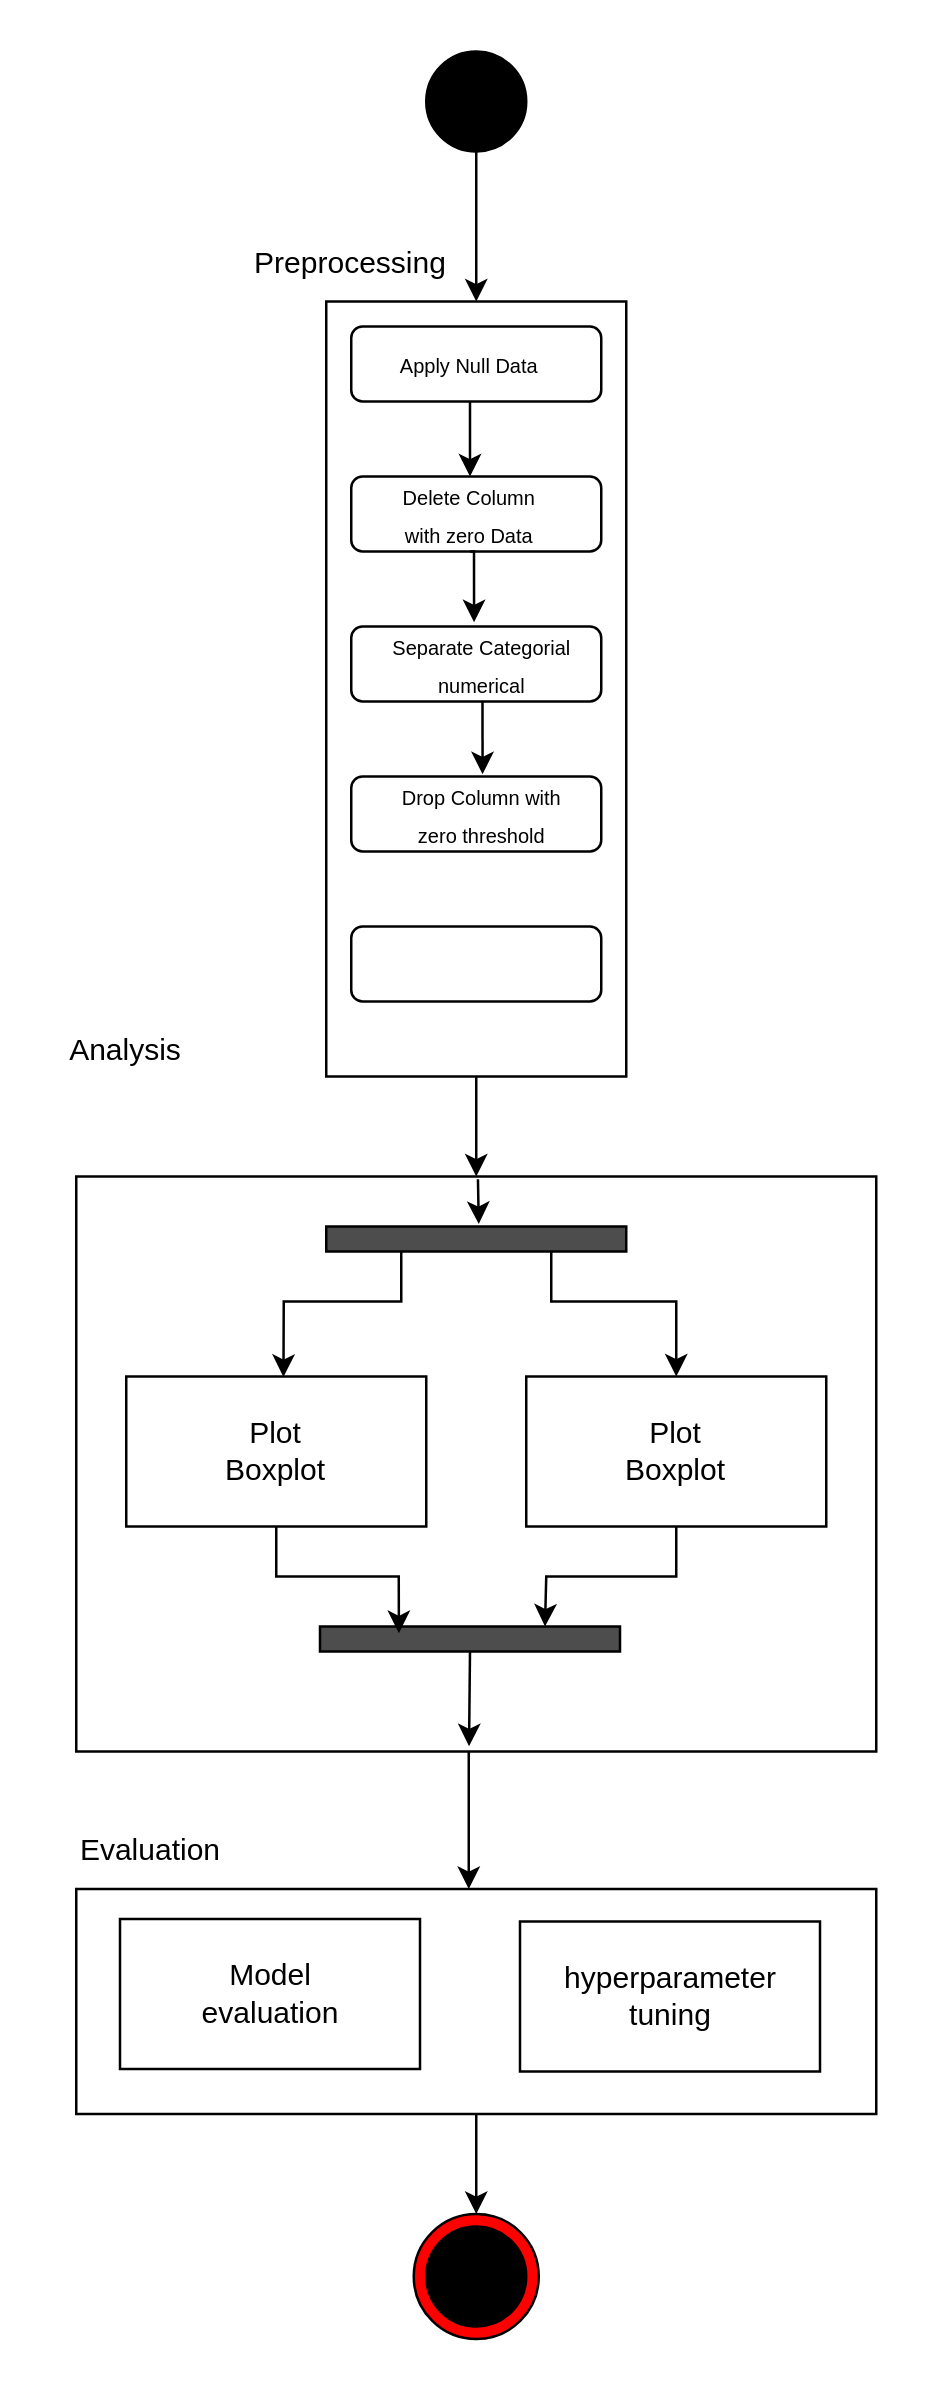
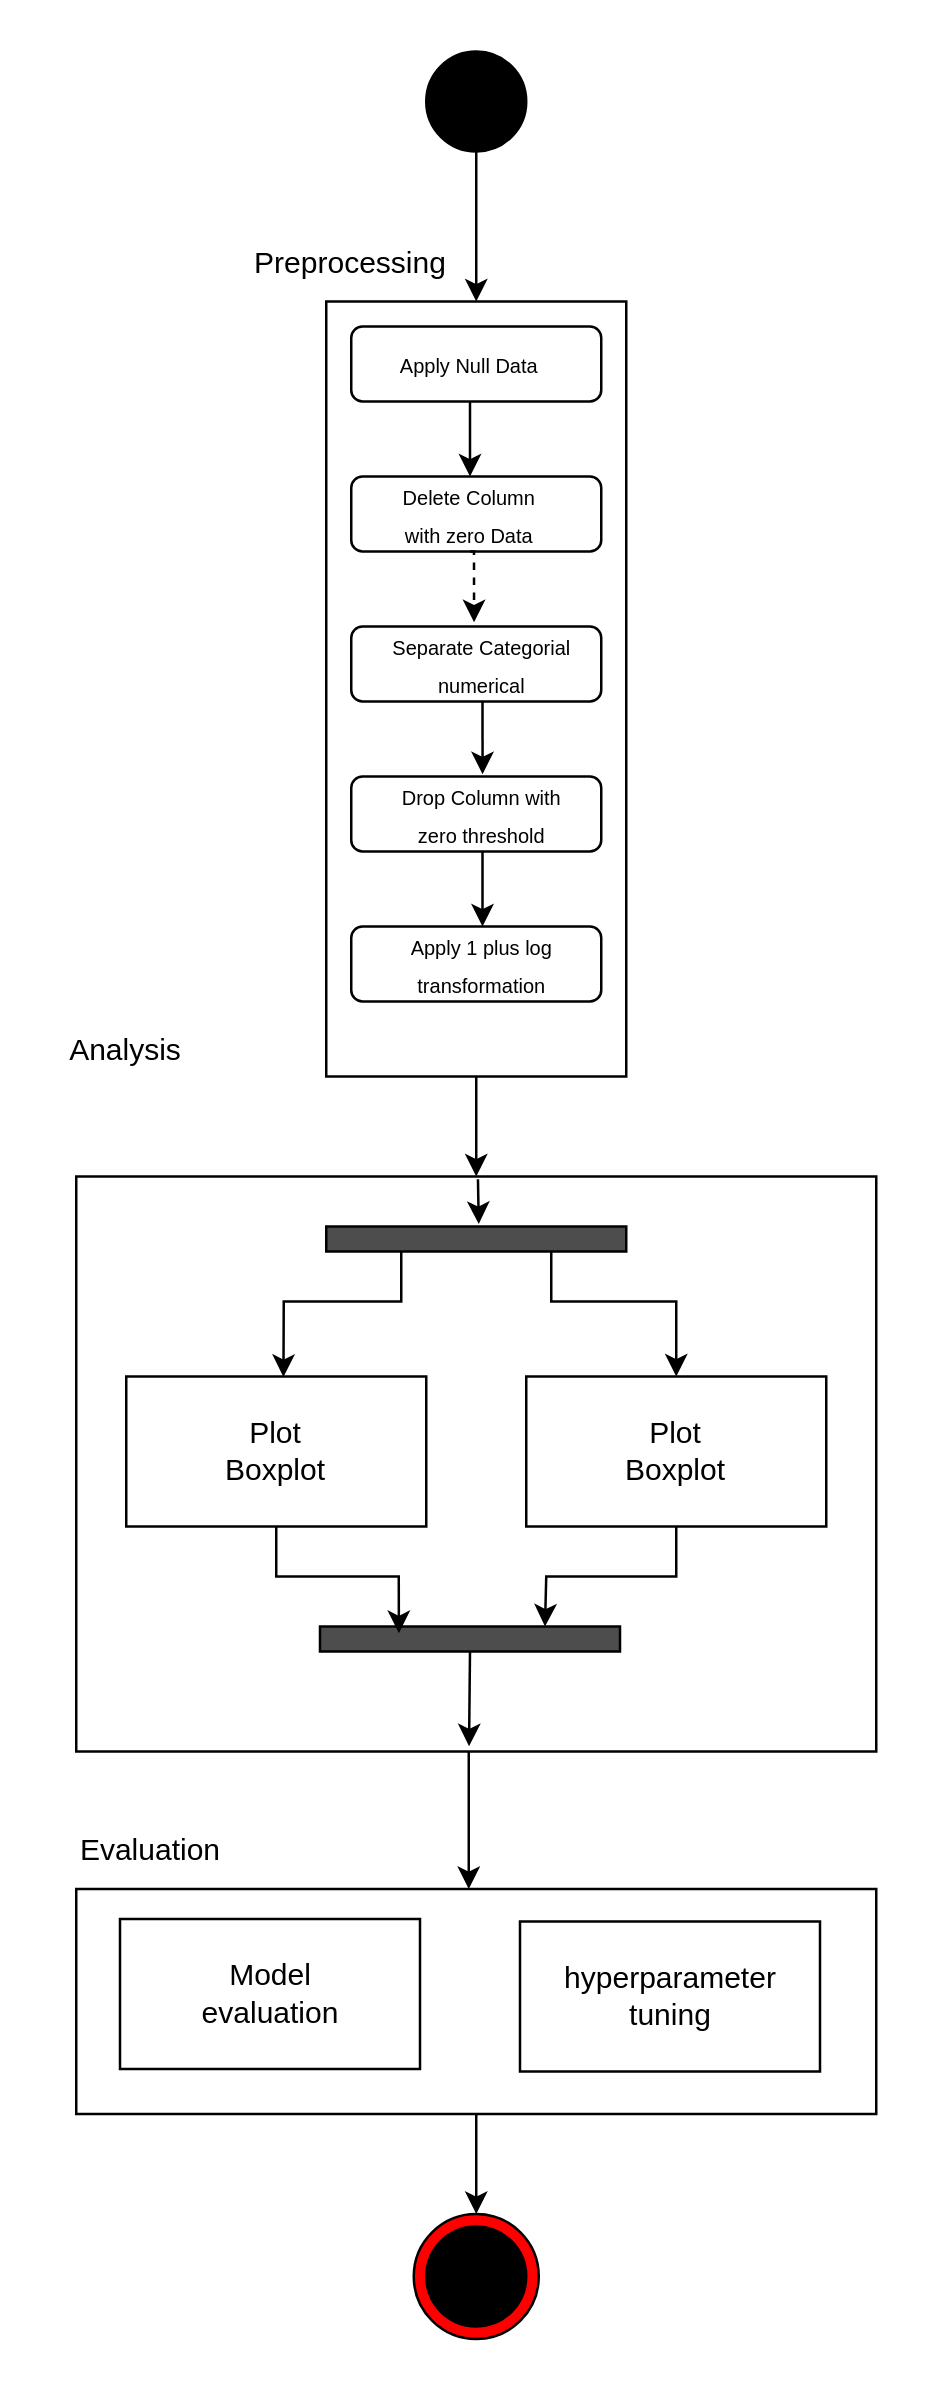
edge "Delete Column with zero Data" -> "Separate Categorial numerical": style solid -> dashed
edge "Drop Column with zero threshold" -> "Apply 1 plus log transformation": added
node "Apply 1 plus log transformation": added
